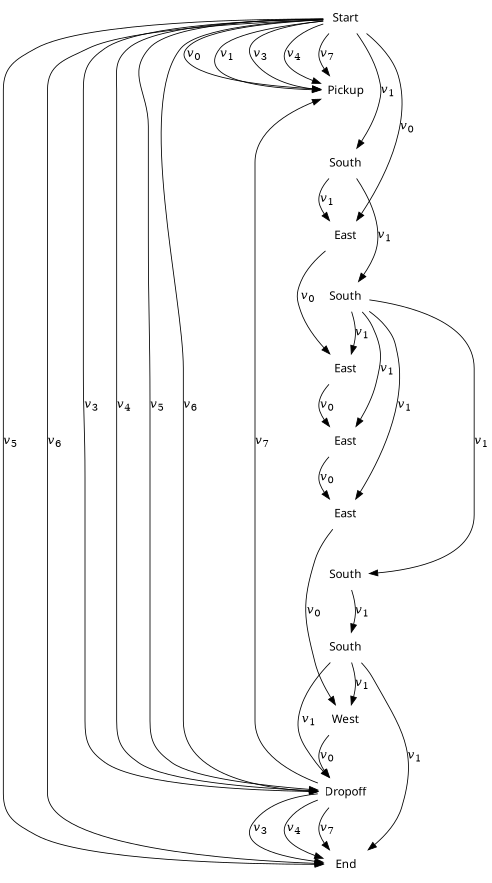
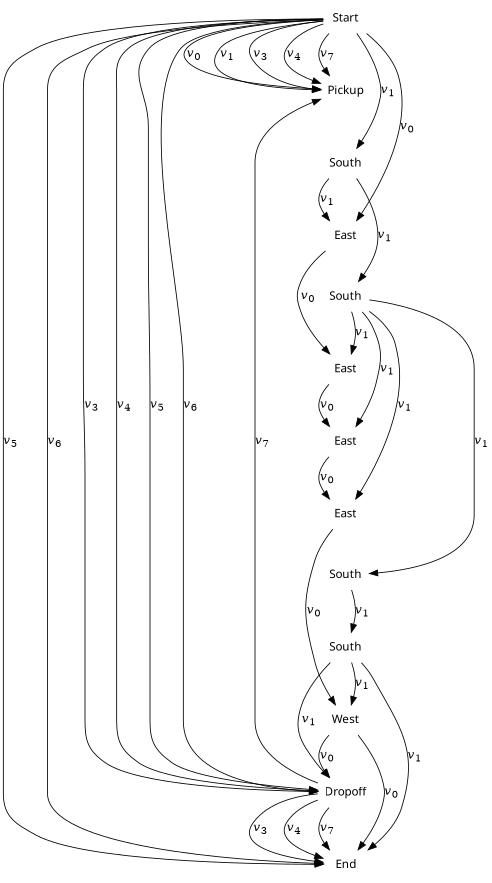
edge "West" -> "End": added, label "v 0"
